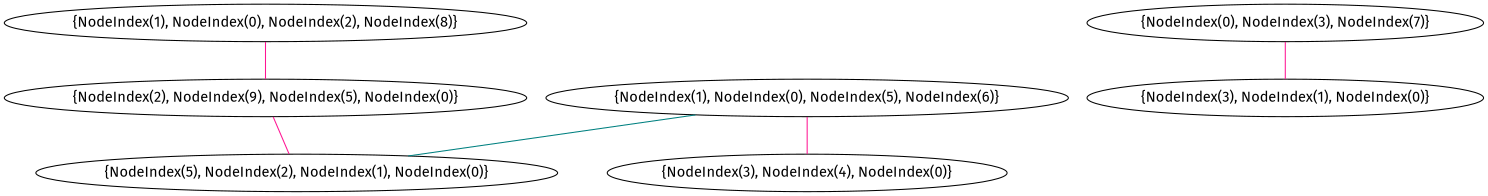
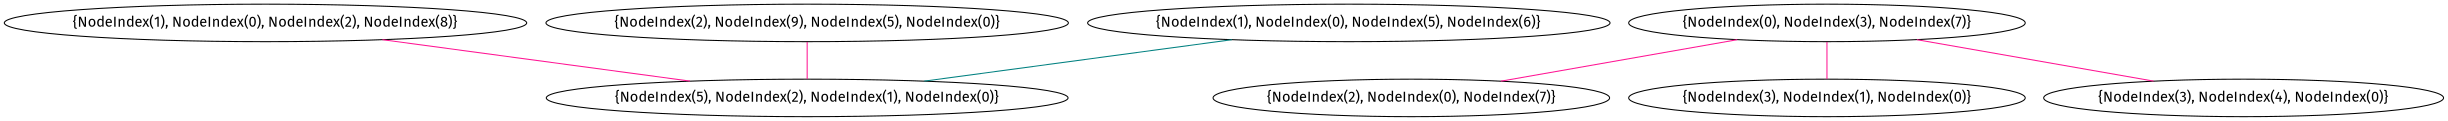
edge "{NodeIndex(1), NodeIndex(0), NodeIndex(2), NodeIndex(8)}" -- "{NodeIndex(2), NodeIndex(9), NodeIndex(5), NodeIndex(0)}": now "{NodeIndex(1), NodeIndex(0), NodeIndex(2), NodeIndex(8)}" -- "{NodeIndex(5), NodeIndex(2), NodeIndex(1), NodeIndex(0)}"
node "{NodeIndex(2), NodeIndex(0), NodeIndex(7)}": added
edge "{NodeIndex(1), NodeIndex(0), NodeIndex(5), NodeIndex(6)}" -- "{NodeIndex(3), NodeIndex(4), NodeIndex(0)}": now "{NodeIndex(0), NodeIndex(3), NodeIndex(7)}" -- "{NodeIndex(3), NodeIndex(4), NodeIndex(0)}"
